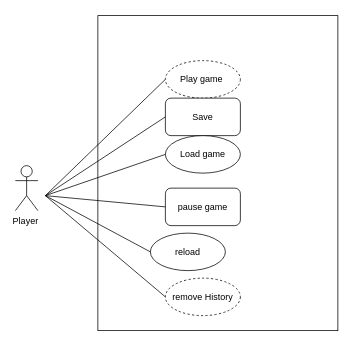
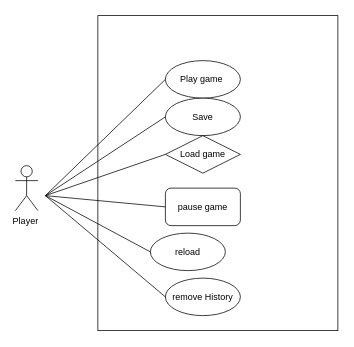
node "Play game": style dashed -> solid
node "Save": shape rounded rectangle -> ellipse
node "Load game": shape ellipse -> diamond
node "remove History": style dashed -> solid
